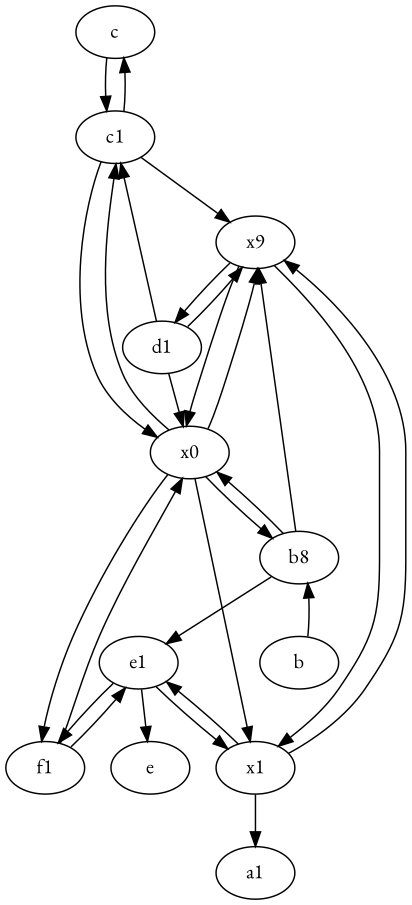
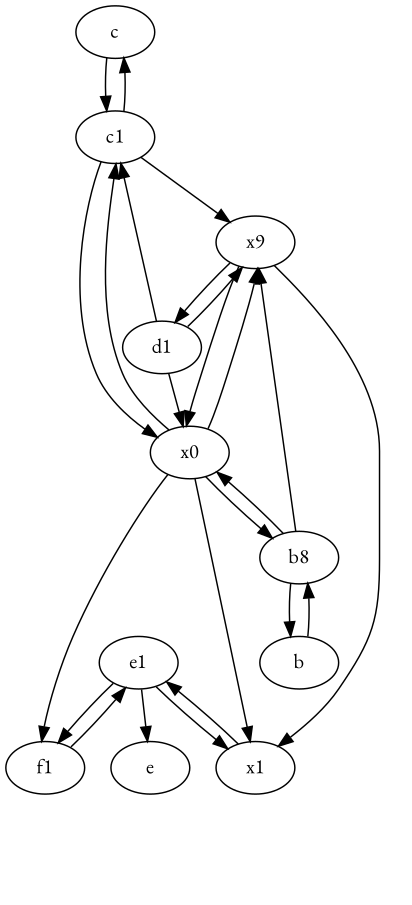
edge "x1" -> "x9": removed
edge "b8" -> "e1": now "b8" -> "b"
edge "f1" -> "x0": removed
node "a1": removed
